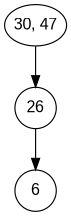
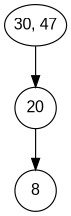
node "26": label "26" -> "20"
node "6": label "6" -> "8"
